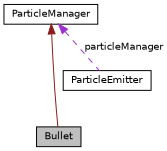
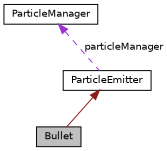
edge "Bullet" -> "ParticleManager": now "Bullet" -> "ParticleEmitter"
